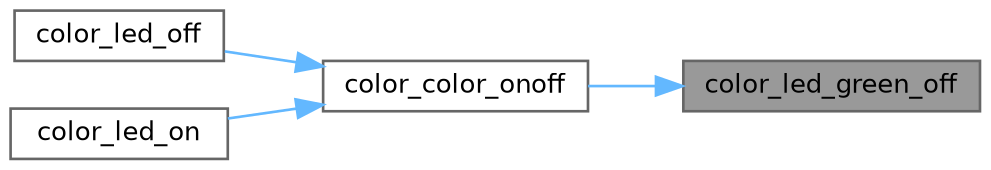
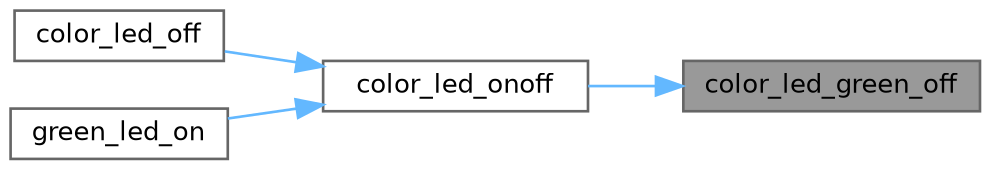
node "color_color_onoff": label "color_color_onoff" -> "color_led_onoff"
node "color_led_on": label "color_led_on" -> "green_led_on"
